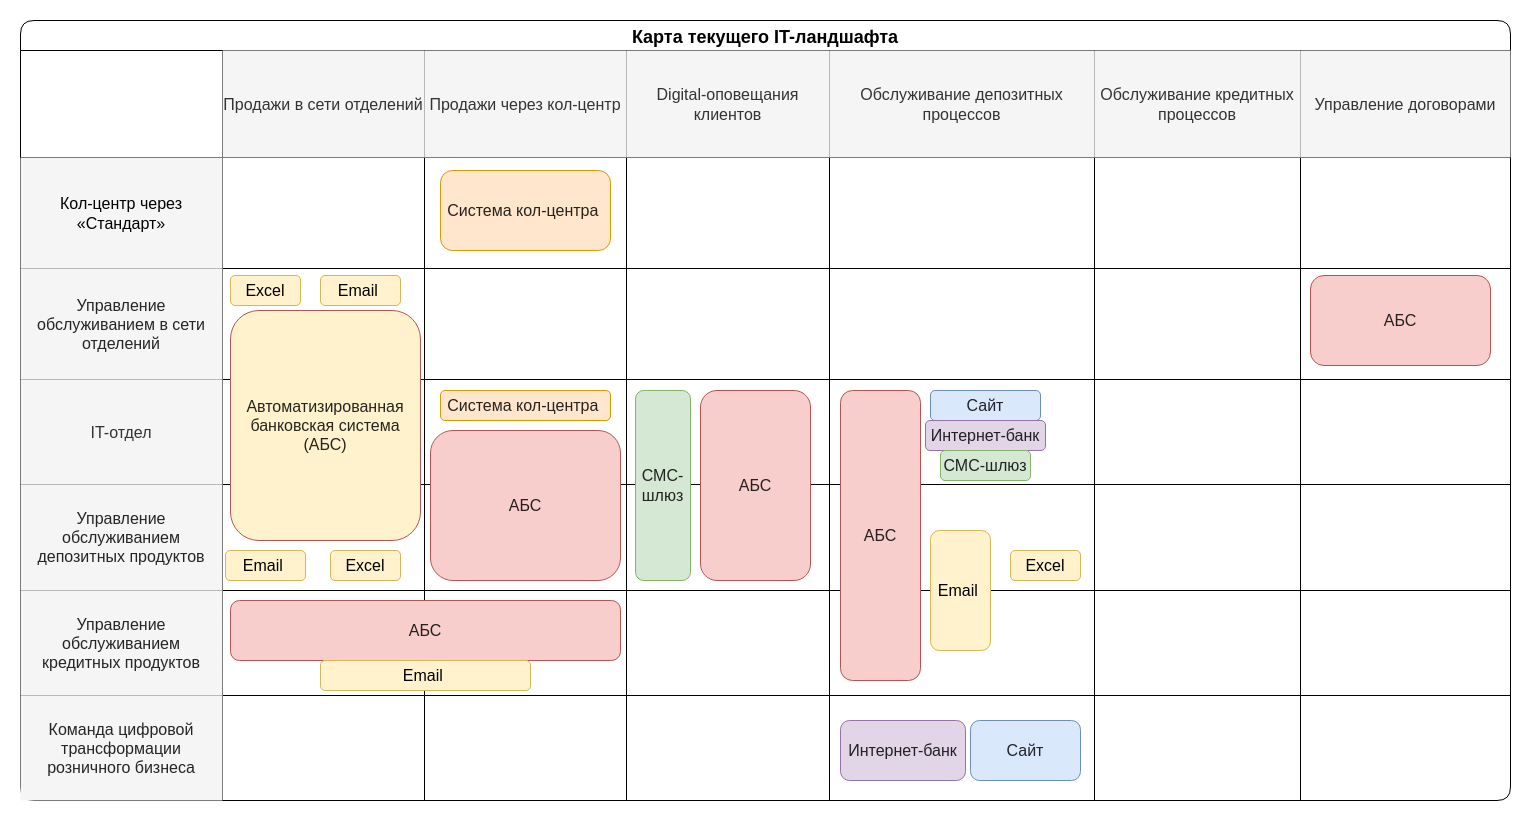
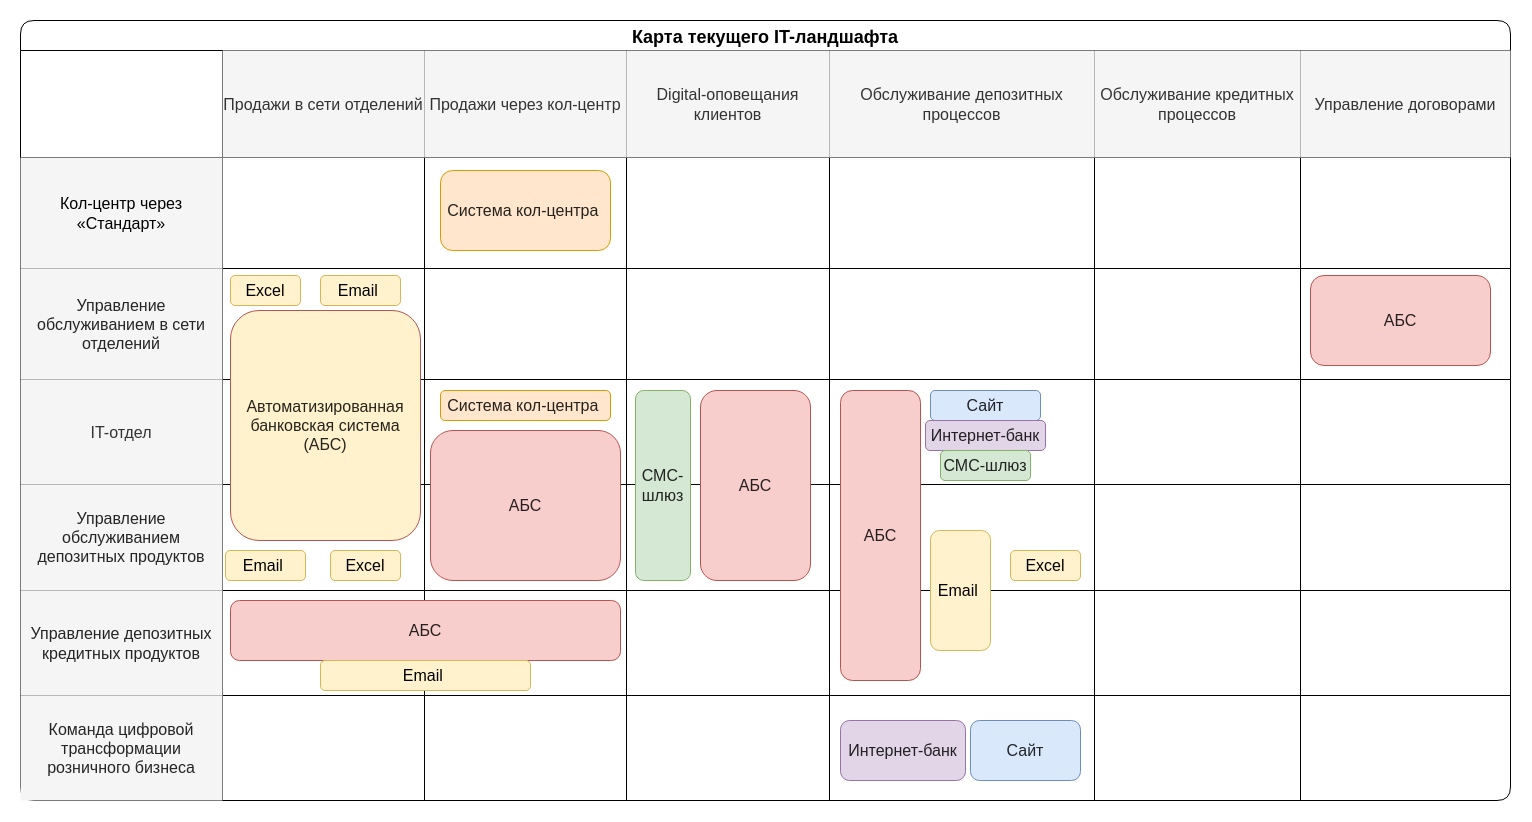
node "Управление обслуживанием кредитных продуктов": label "Управление обслуживанием кредитных продуктов" -> "Управление депозитных кредитных продуктов"
